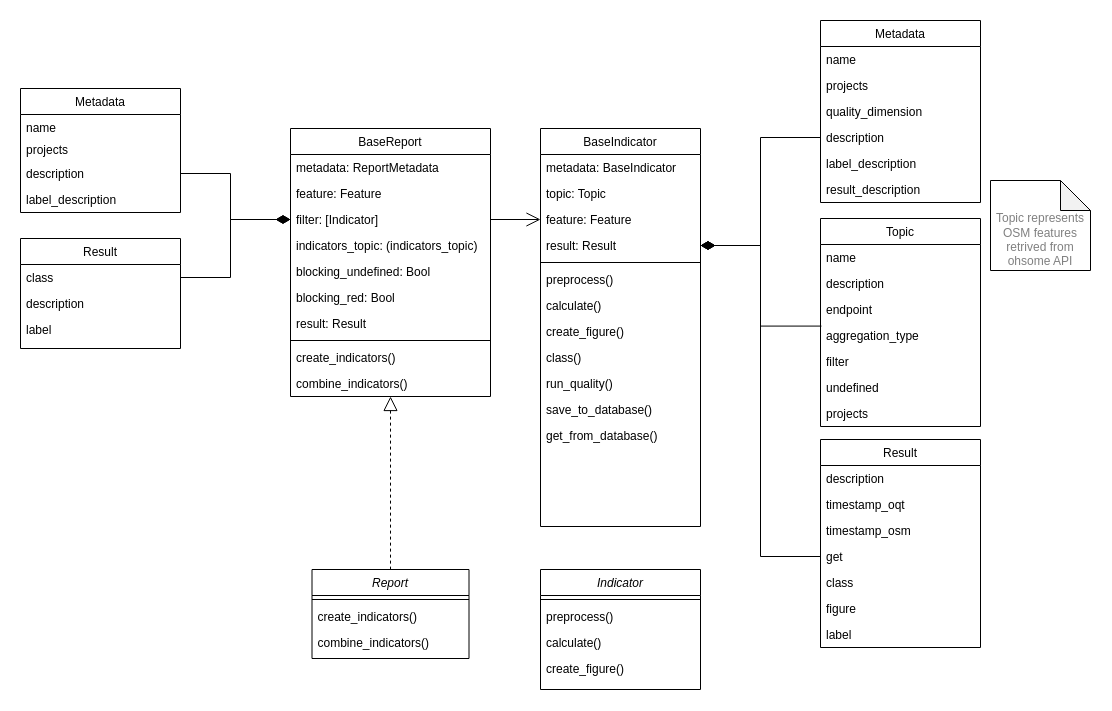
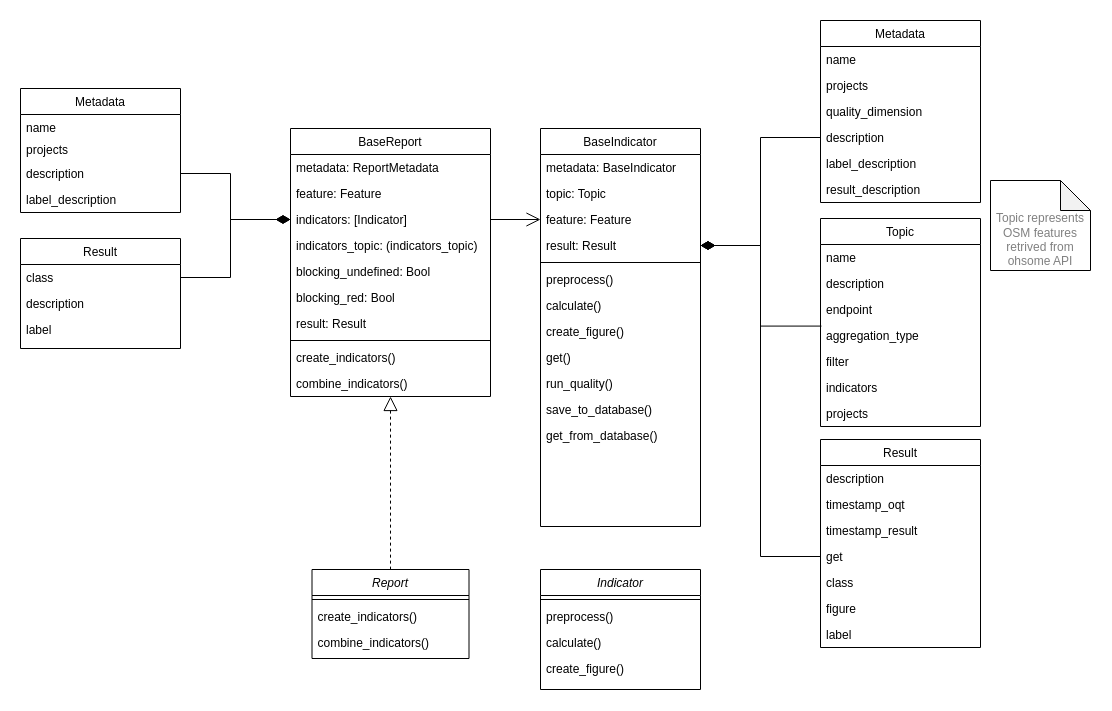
node "filter: [Indicator]": label "filter: [Indicator]" -> "indicators: [Indicator]"
node "class()": label "class()" -> "get()"
node "undefined": label "undefined" -> "indicators"
node "timestamp_osm": label "timestamp_osm" -> "timestamp_result"
